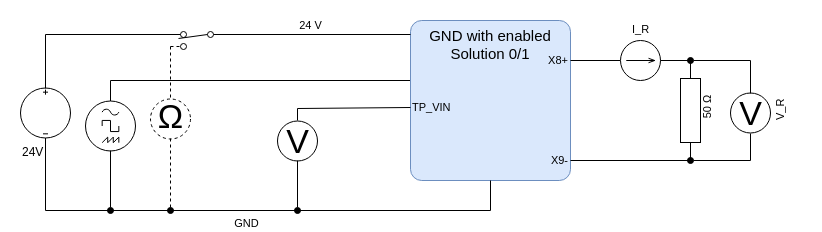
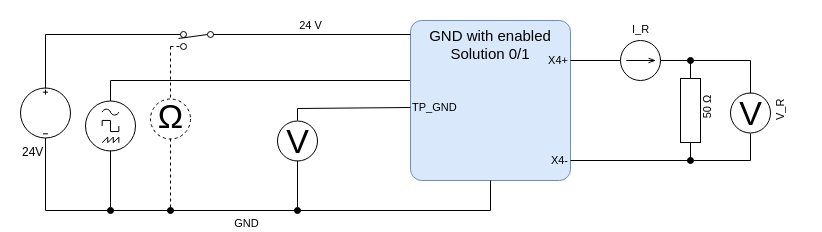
node "X8+": label "X8+" -> "X4+"
node "TP_VIN": label "TP_VIN" -> "TP_GND"
node "X9-": label "X9-" -> "X4-"
